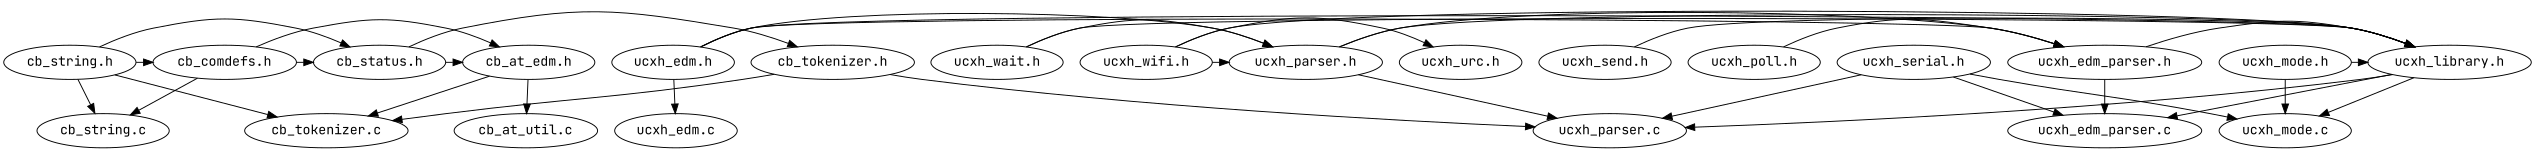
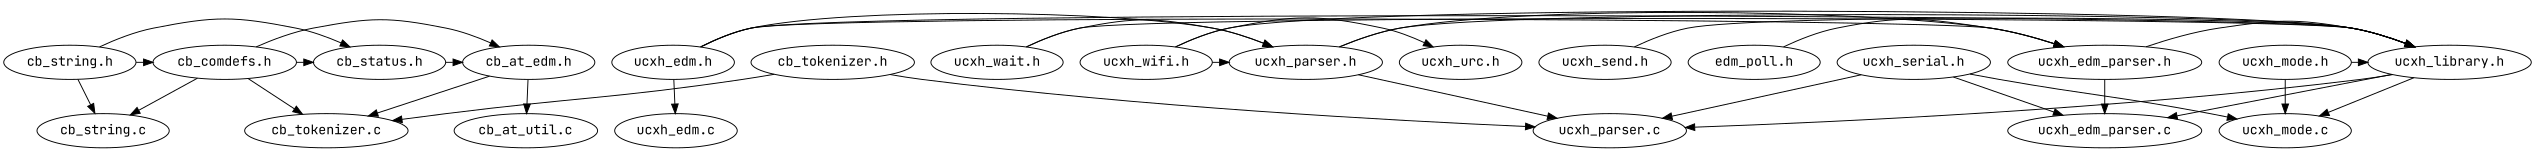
edge "cb_status.h" -> "cb_tokenizer.h": removed
node "ucxh_poll.h": label "ucxh_poll.h" -> "edm_poll.h"
edge "cb_string.h" -> "cb_tokenizer.c": now "cb_comdefs.h" -> "cb_tokenizer.c"
